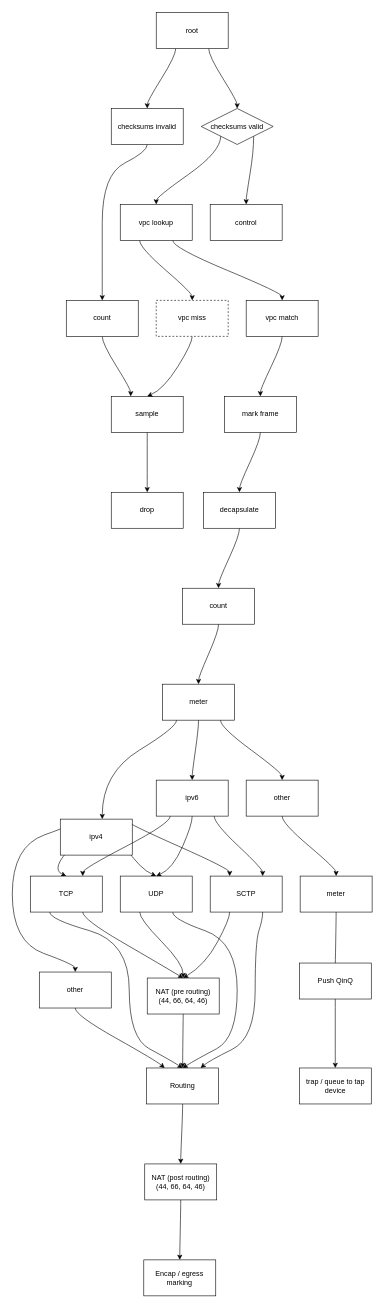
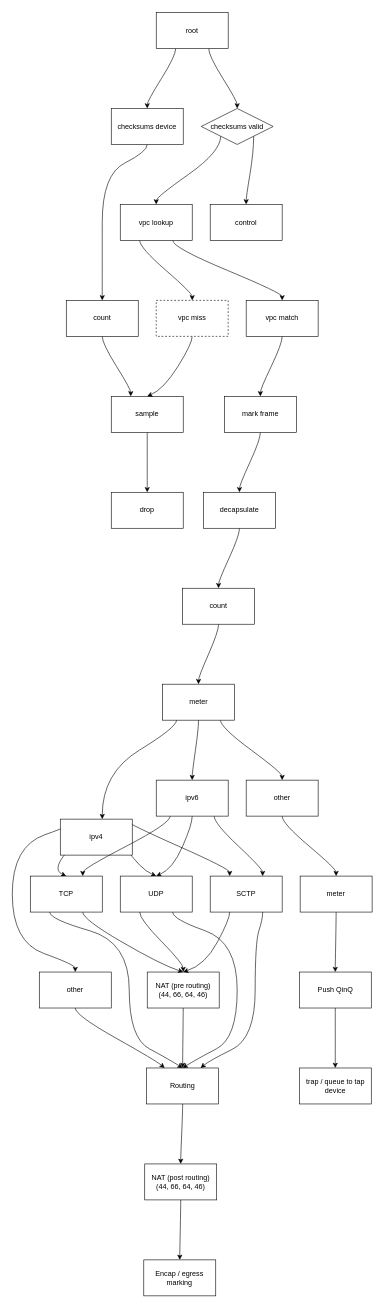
node "checksums invalid": label "checksums invalid" -> "checksums device"
node "Push QinQ": moved (335, 981) -> (335, 990)
node "NAT (pre routing) (44, 66, 64, 46)": moved (183, 996) -> (183, 990)
